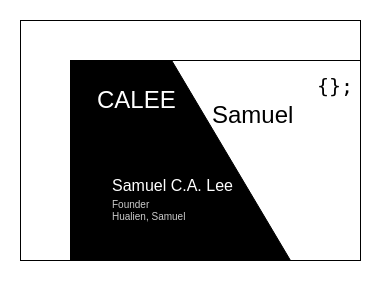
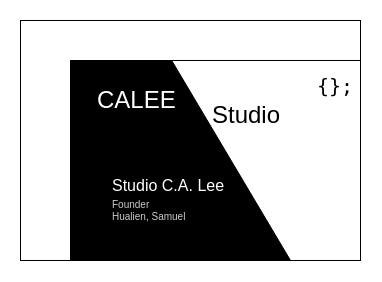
node "Samuel": label "Samuel" -> "Studio"
node "Samuel C.A. Lee": label "Samuel C.A. Lee" -> "Studio C.A. Lee"
